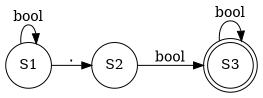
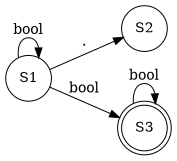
edge "S2" -> "S3": now "S1" -> "S3"
